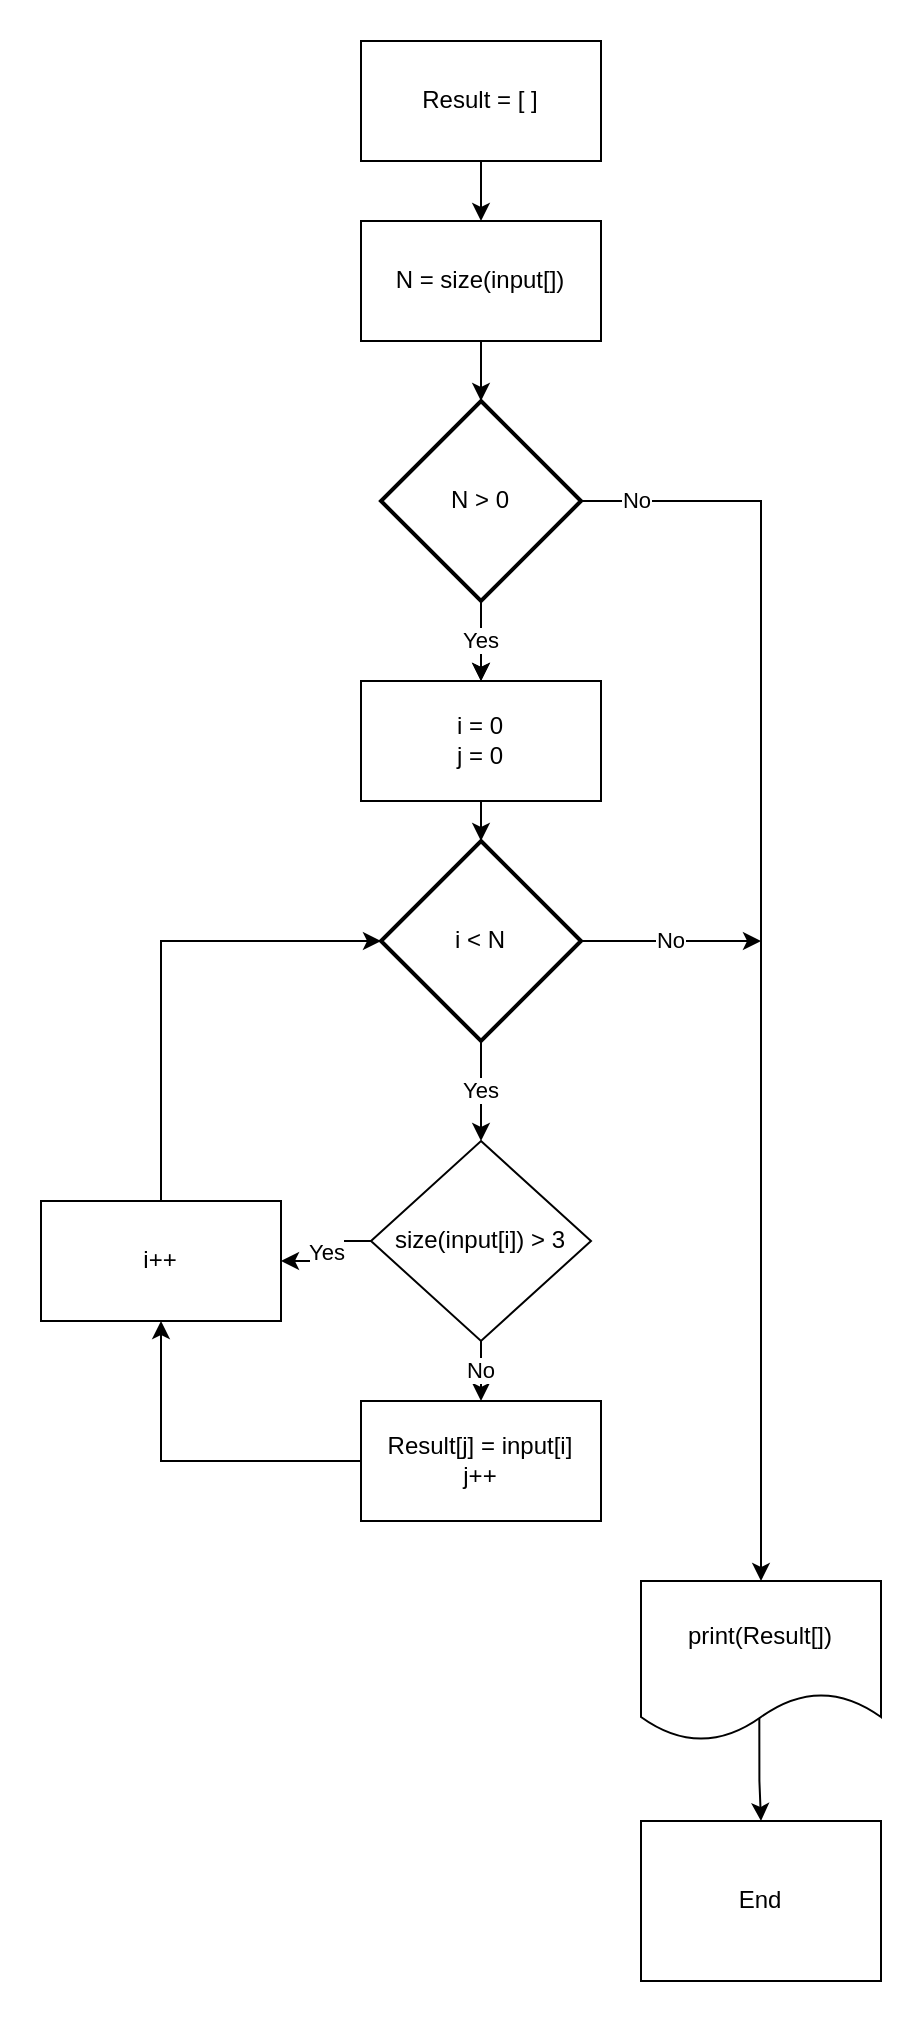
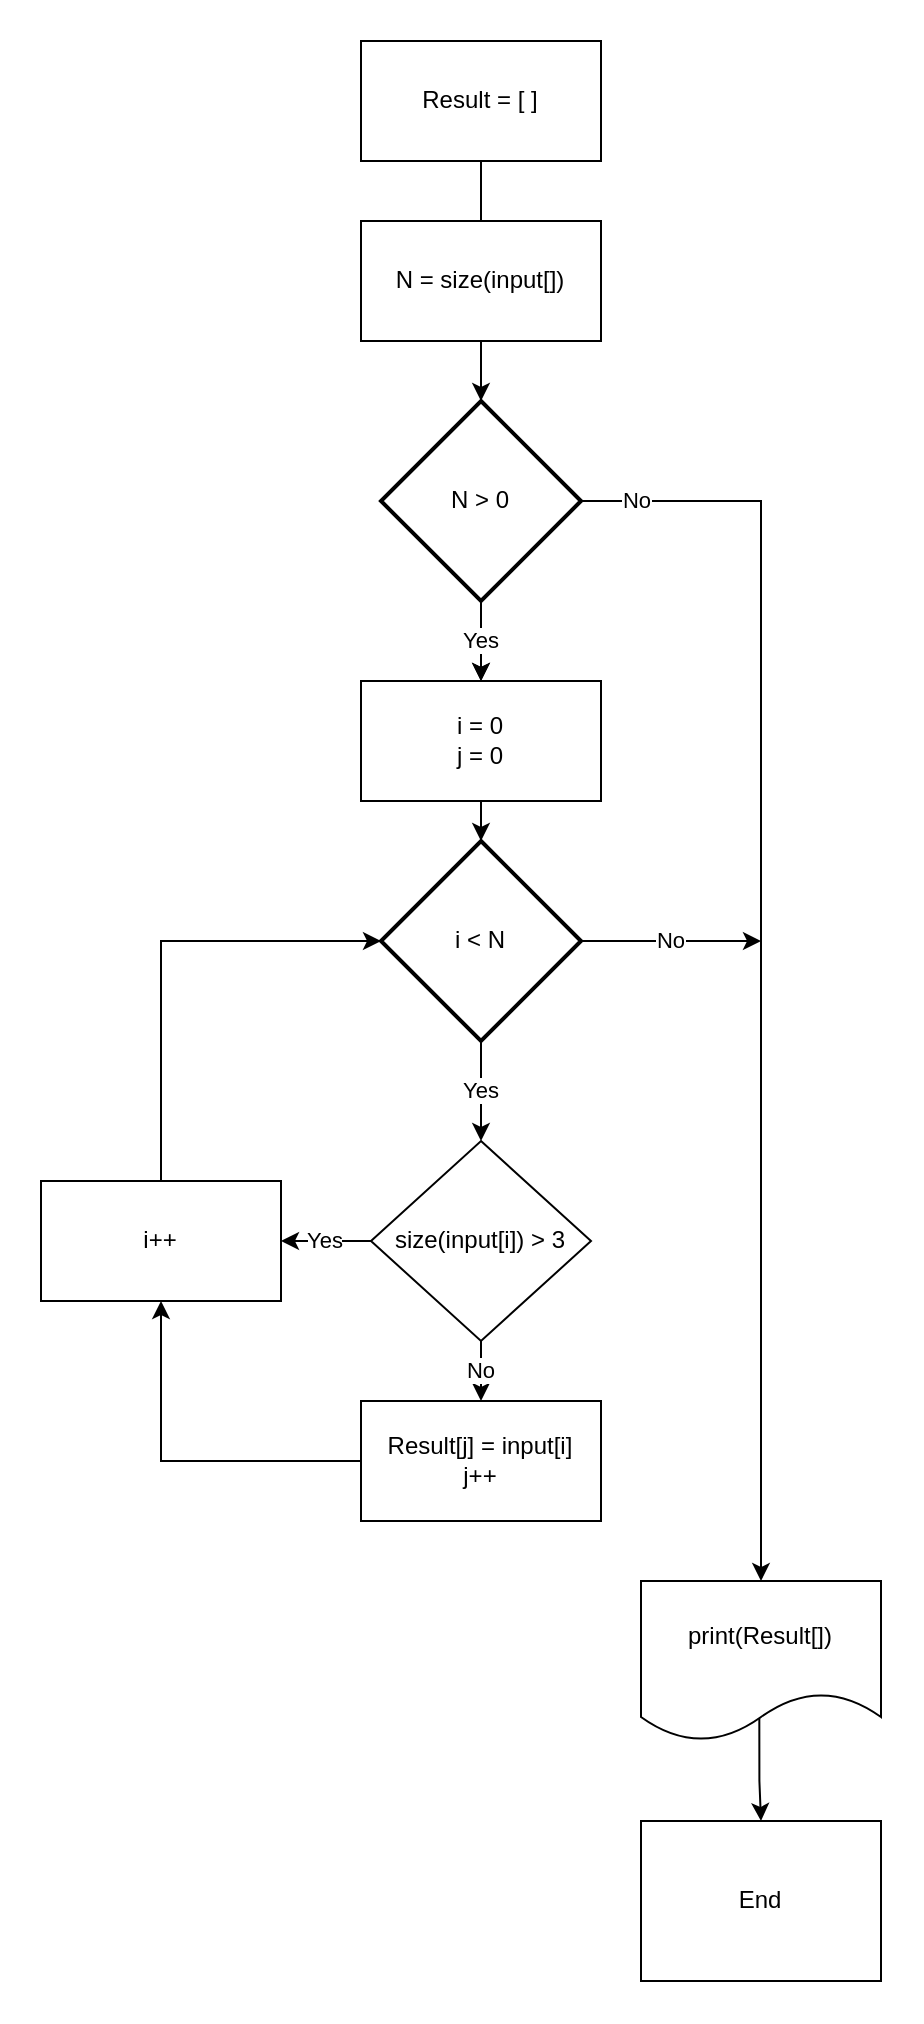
edge "Result = [ ]" -> "N = size(input[])": arrowhead classic -> none
node "i++": moved (161, 1261) -> (161, 1241)
